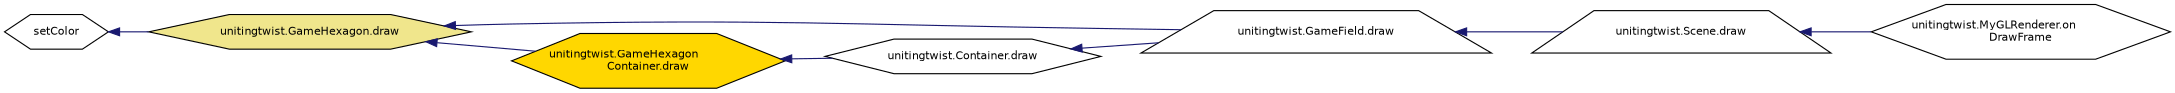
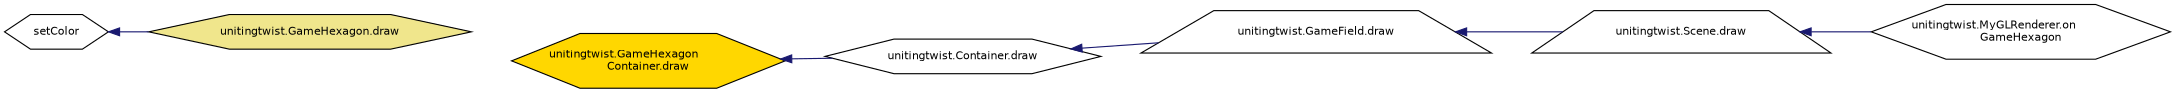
edge "unitingtwist.GameField.draw" -> "unitingtwist.GameHexagon.draw": removed
node "unitingtwist.MyGLRenderer.on DrawFrame": label "unitingtwist.MyGLRenderer.on DrawFrame" -> "unitingtwist.MyGLRenderer.on GameHexagon"
edge "unitingtwist.GameHexagon Container.draw" -> "unitingtwist.GameHexagon.draw": removed
